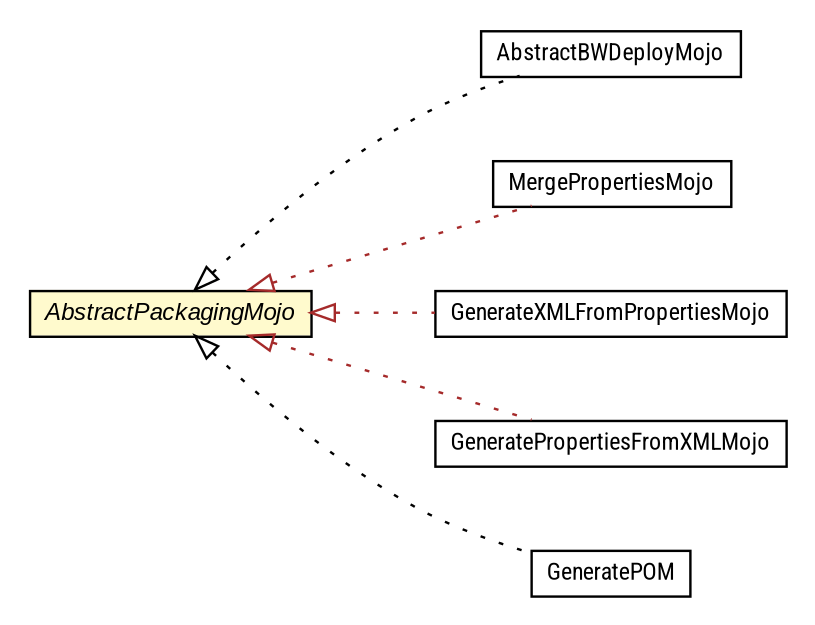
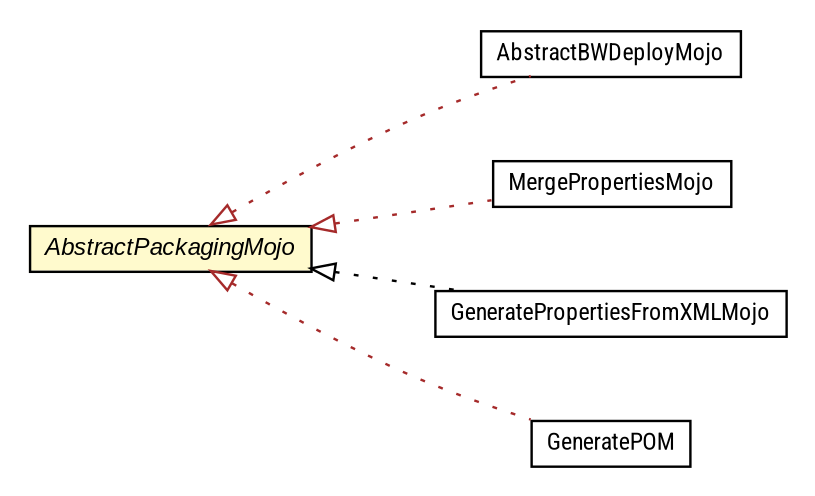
edge "AbstractBWDeployMojo" -> "AbstractPackagingMojo": color black -> brown
node "GenerateXMLFromPropertiesMojo": removed
edge "GeneratePropertiesFromXMLMojo" -> "AbstractPackagingMojo": color brown -> black
edge "GeneratePOM" -> "AbstractPackagingMojo": color black -> brown
